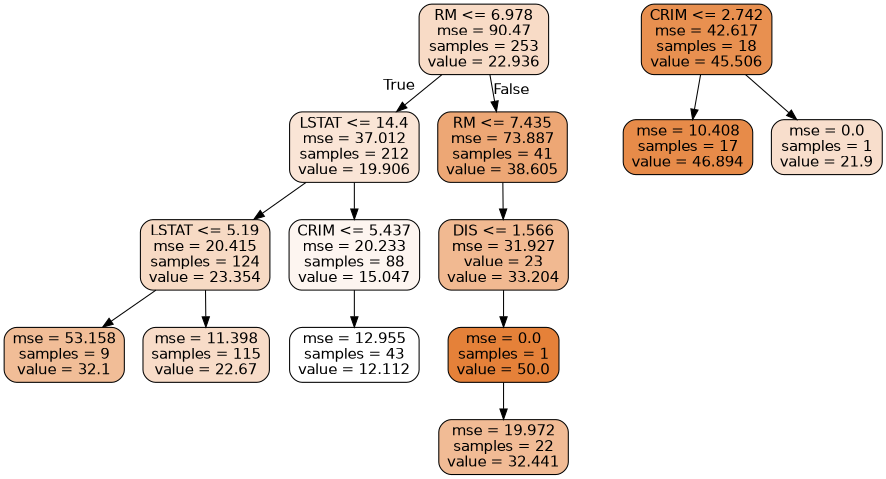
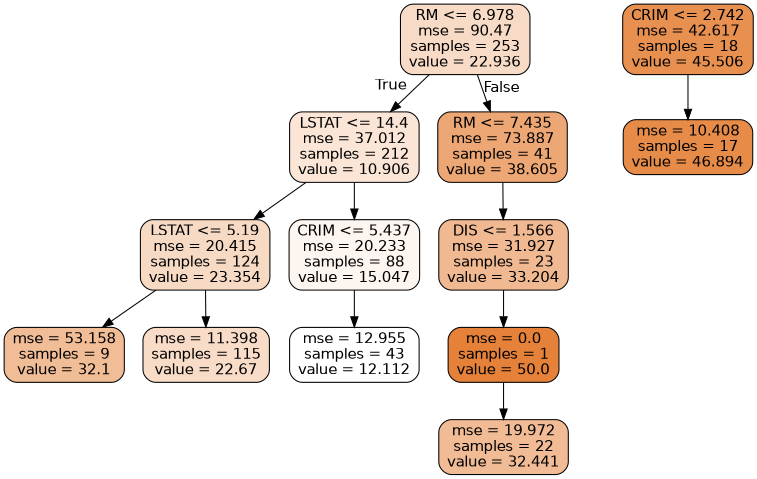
node "LSTAT <= 14.4 mse = 37.012 samples = 212 value = 19.906": label "LSTAT <= 14.4 mse = 37.012 samples = 212 value = 19.906" -> "LSTAT <= 14.4 mse = 37.012 samples = 212 value = 10.906"
node "mse = 0.0 samples = 1 value = 21.9": removed
node "DIS <= 1.566 mse = 31.927 value = 23 value = 33.204": label "DIS <= 1.566 mse = 31.927 value = 23 value = 33.204" -> "DIS <= 1.566 mse = 31.927 samples = 23 value = 33.204"
